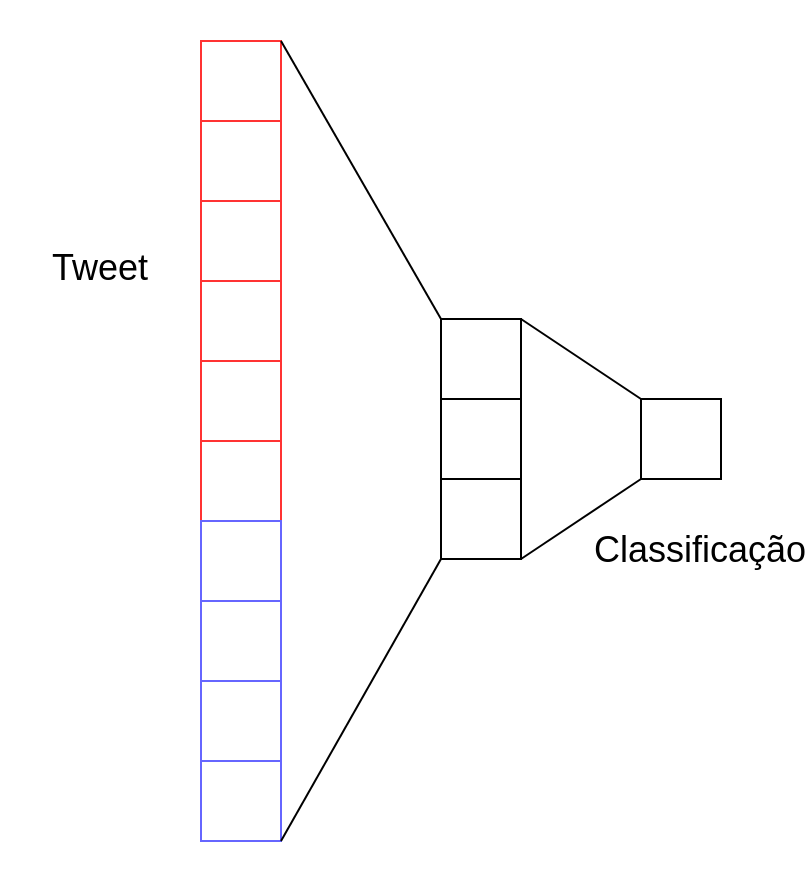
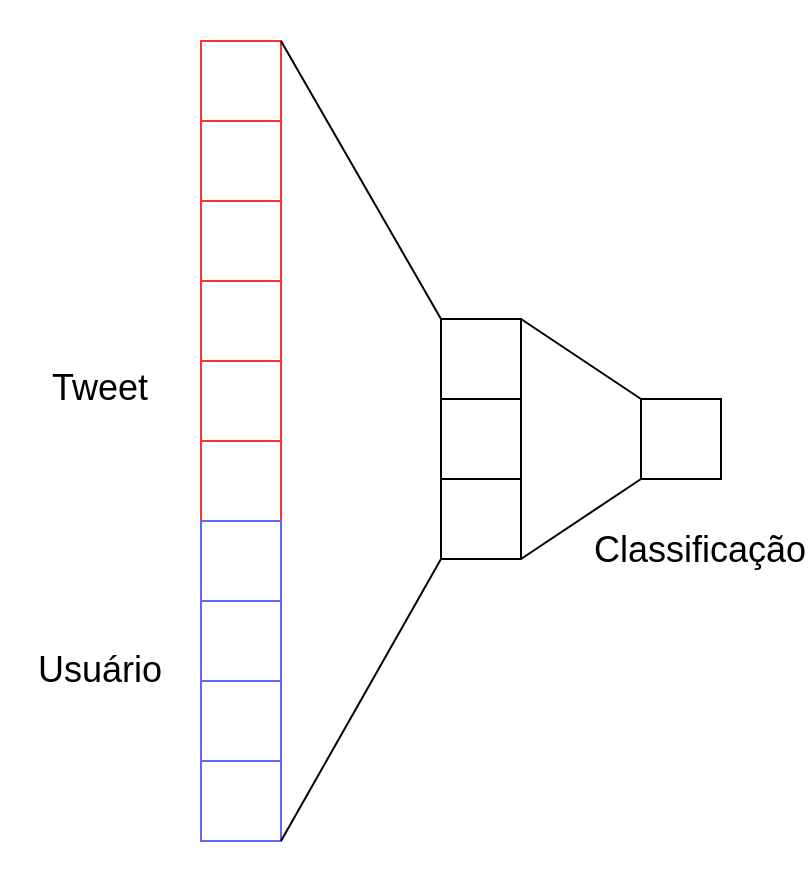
node "Tweet": moved (101, 269) -> (101, 389)
node "Usuário": added
